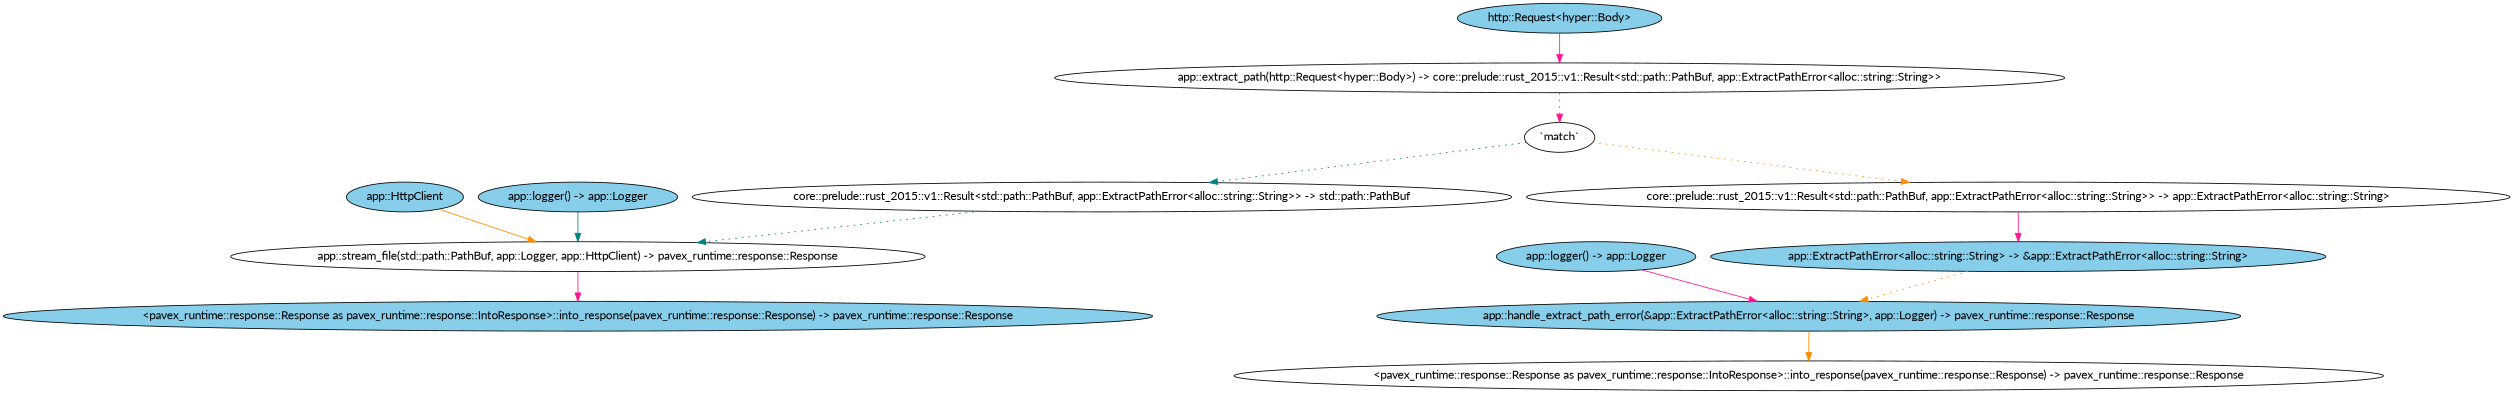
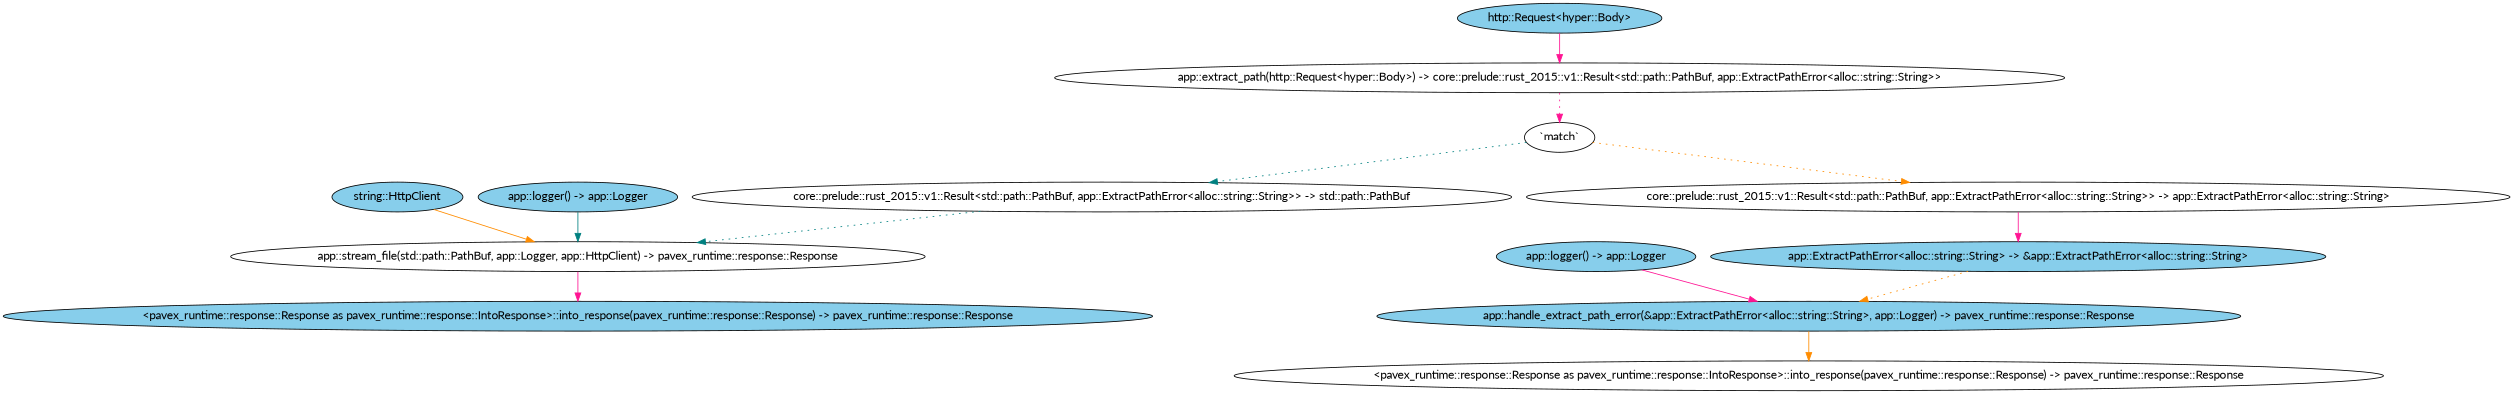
node "app::HttpClient": label "app::HttpClient" -> "string::HttpClient"
